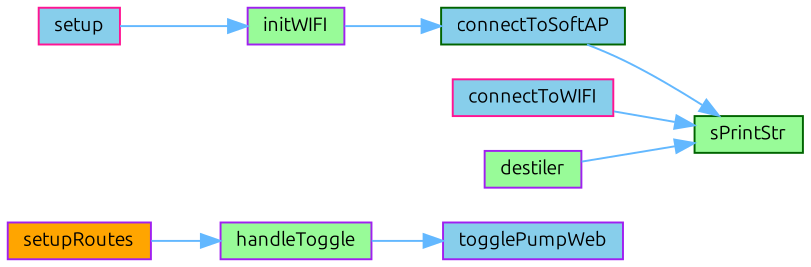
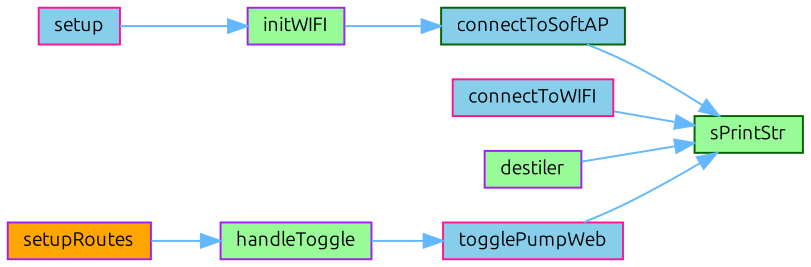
edge "togglePumpWeb" -> "sPrintStr": added
node "togglePumpWeb": color purple -> deeppink
